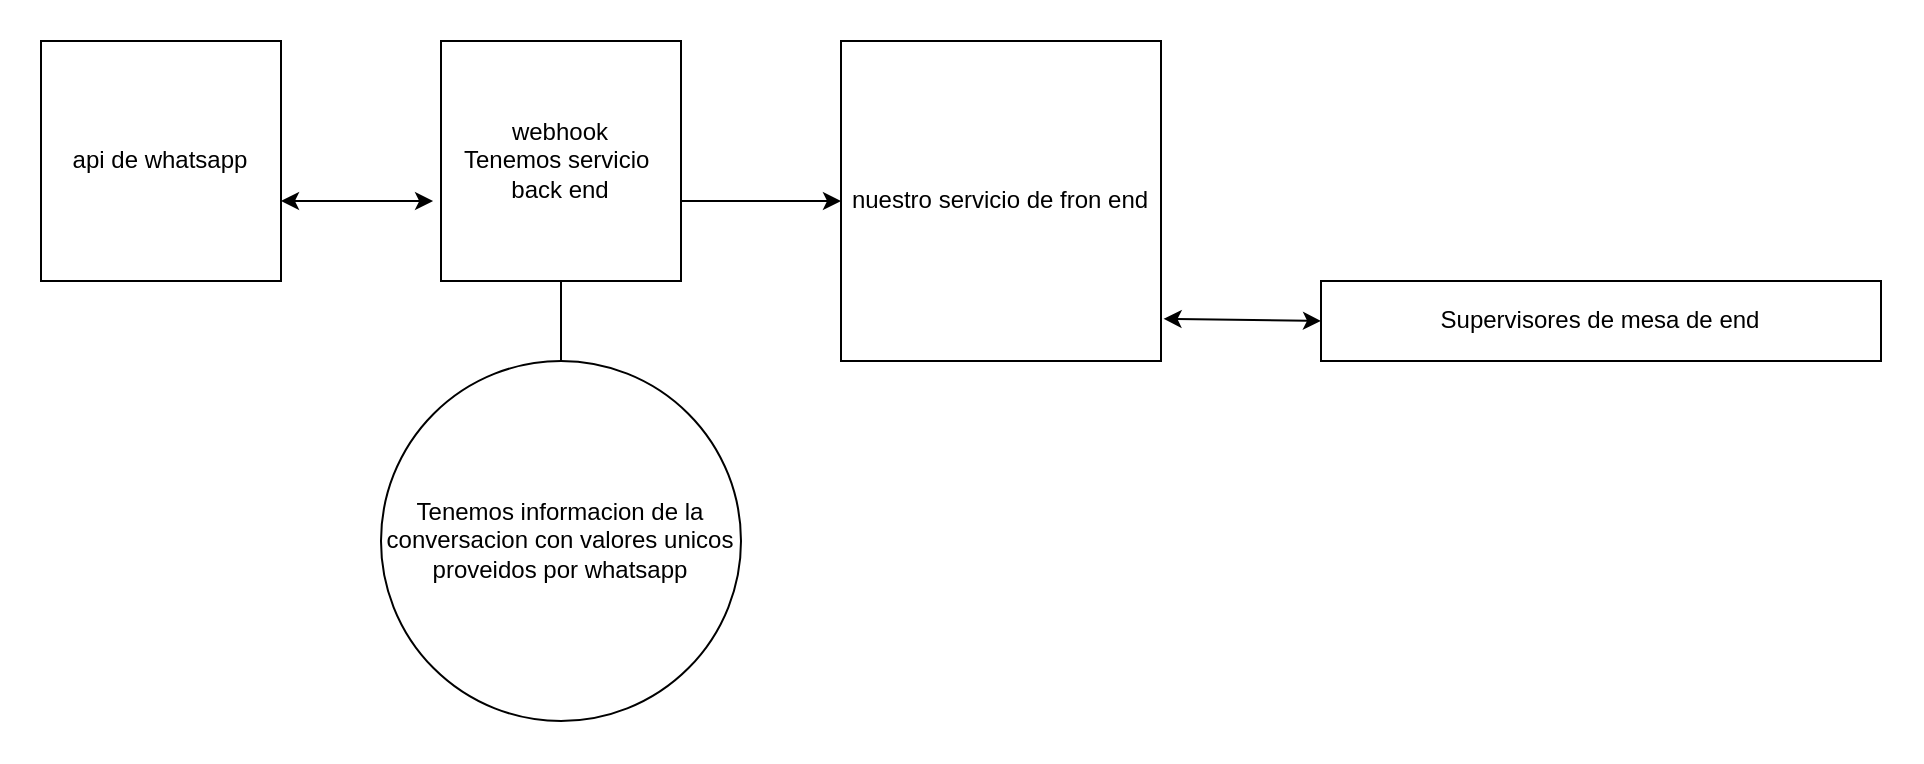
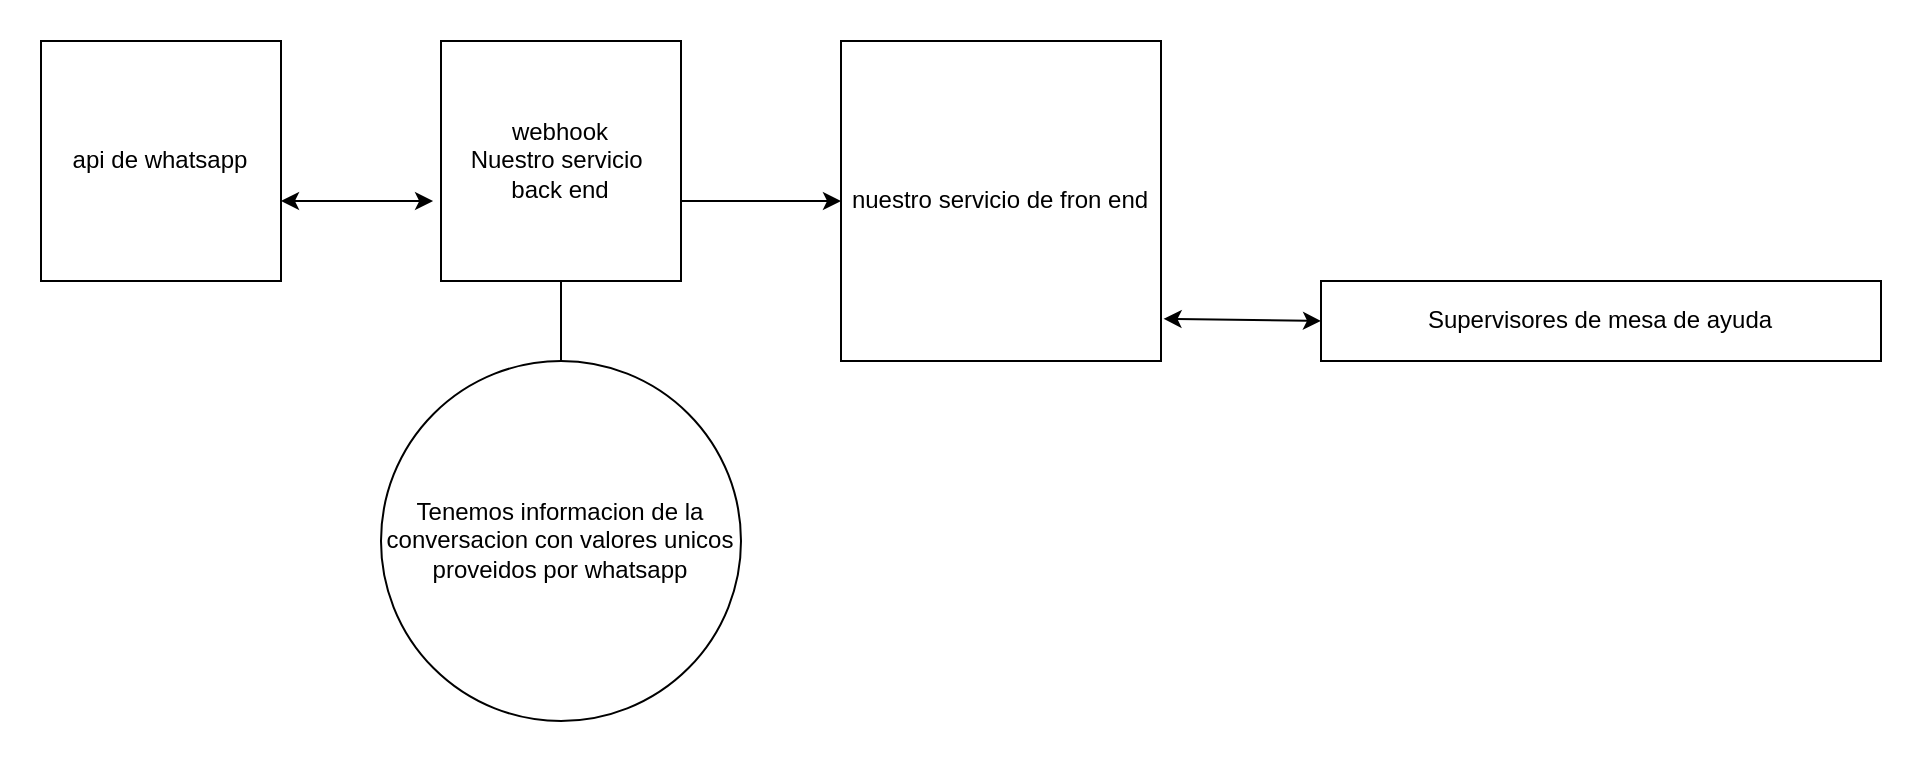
node "webhook Tenemos servicio back end": label "webhook Tenemos servicio back end" -> "webhook Nuestro servicio back end"
node "Supervisores de mesa de end": label "Supervisores de mesa de end" -> "Supervisores de mesa de ayuda"
